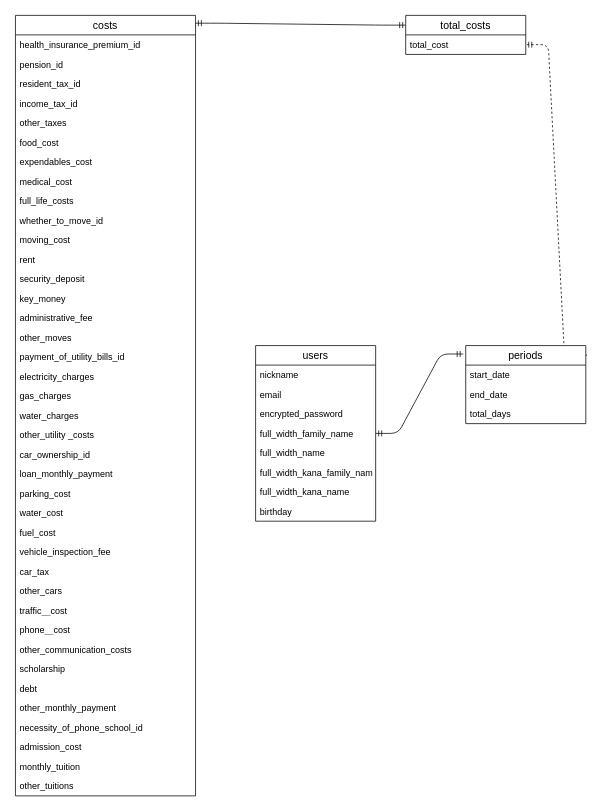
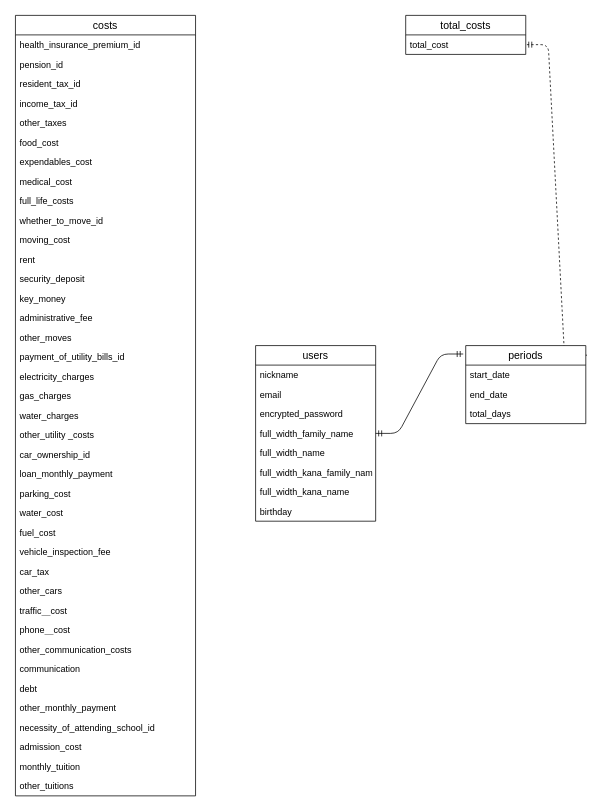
edge "total_costs" -- "costs": removed
node "scholarship": label "scholarship" -> "communication"
node "necessity_of_phone_school_id": label "necessity_of_phone_school_id" -> "necessity_of_attending_school_id"
